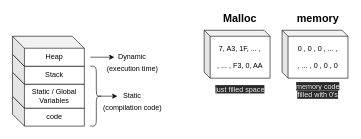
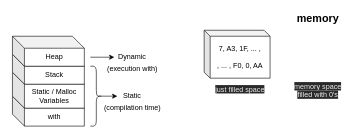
node "Malloc": removed
node "0 , 0 , 0 , ... , , ... , 0 , 0 , 0": removed
node "7, A3, 1F, ... , , ... , F3, 0, AA": label "7, A3, 1F, ... , , ... , F3, 0, AA" -> "7, A3, 1F, ... , , ... , F0, 0, AA"
node "(execution time)": label "(execution time)" -> "(execution with)"
node "memory code filled with 0's": label "memory code filled with 0's" -> "memory space filled with 0's"
node "Static / Global Variables": label "Static / Global Variables" -> "Static / Malloc Variables"
node "(compilation code)": label "(compilation code)" -> "(compilation time)"
node "code": label "code" -> "with"
